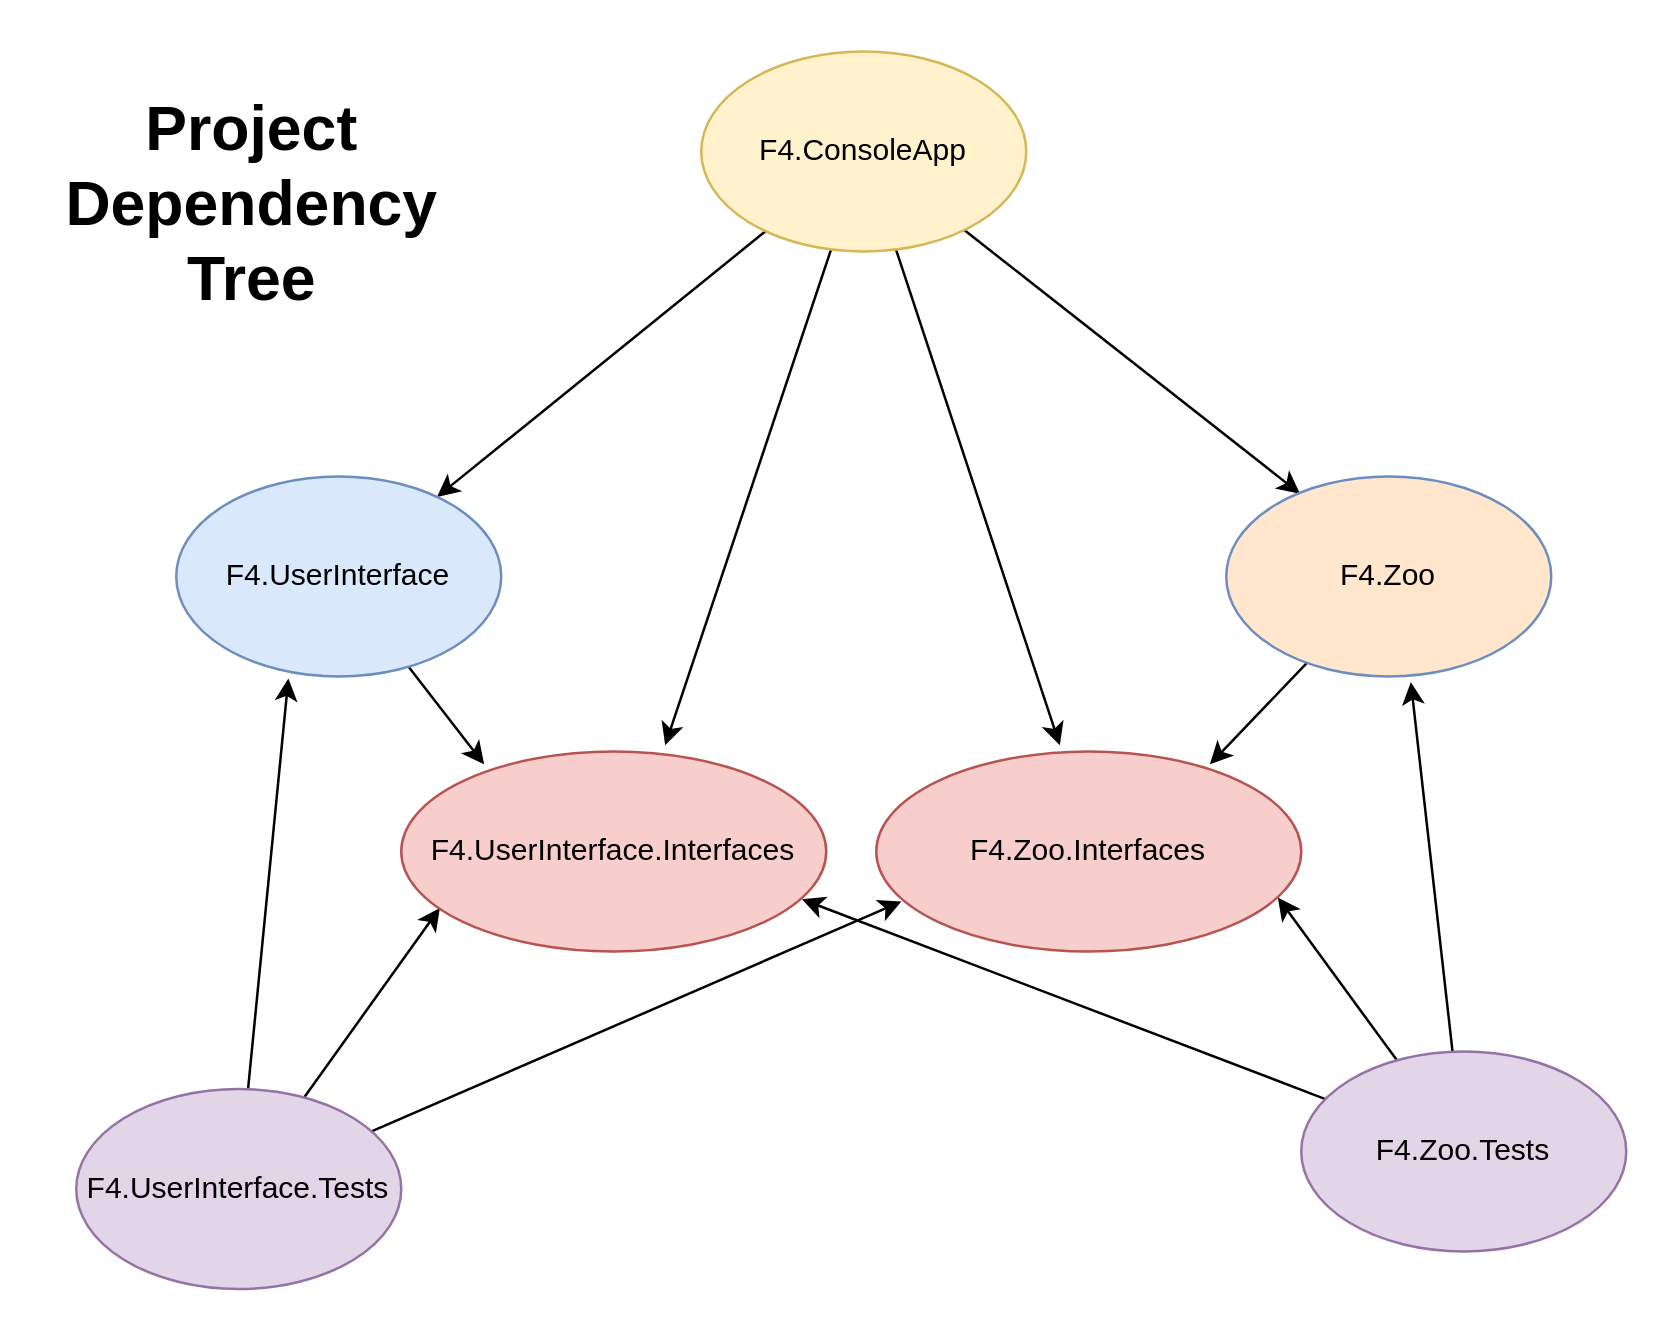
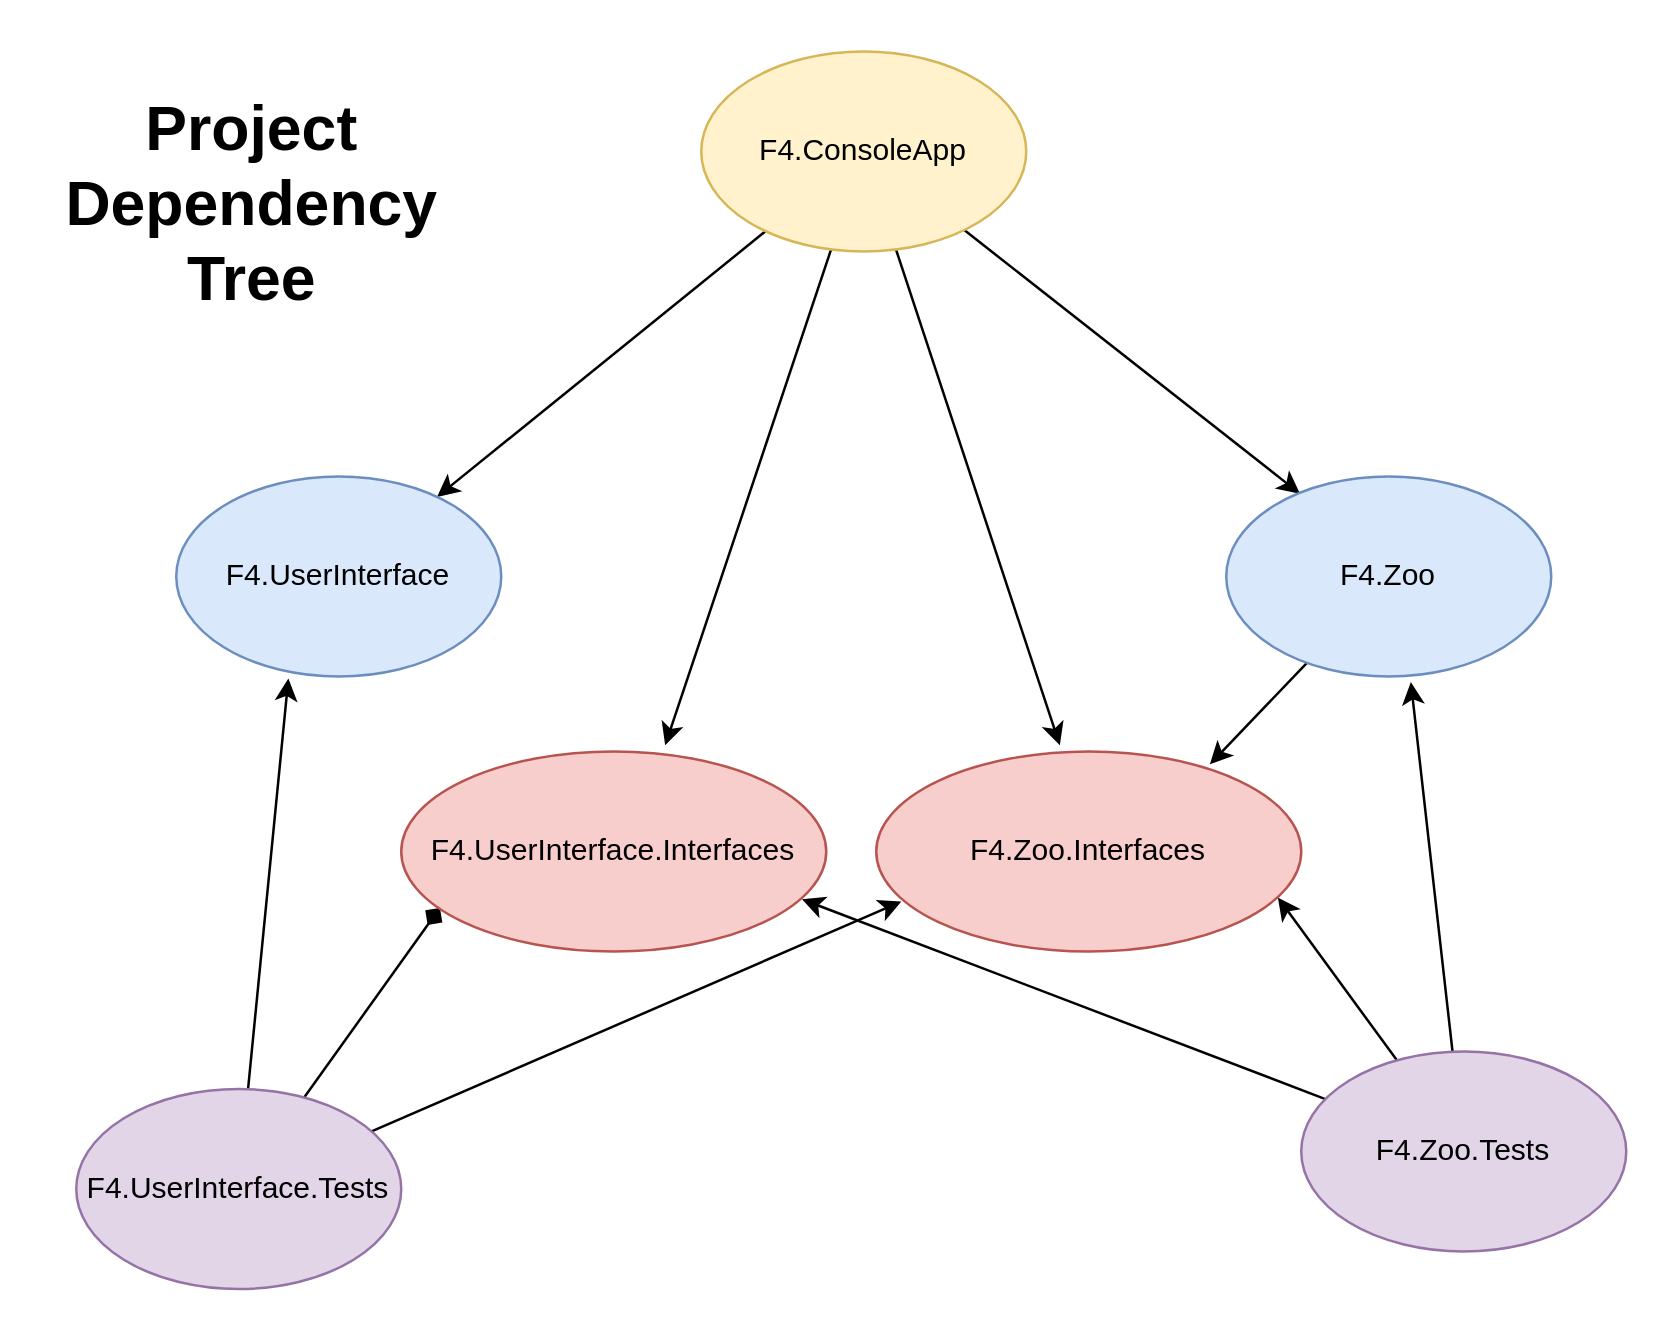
node "F4.Zoo": fillcolor #ffe6cc -> #dae8fc
edge "F4.UserInterface" -> "F4.UserInterface.Interfaces": removed
edge "F4.UserInterface.Tests" -> "F4.UserInterface.Interfaces": arrowhead classic -> diamond
